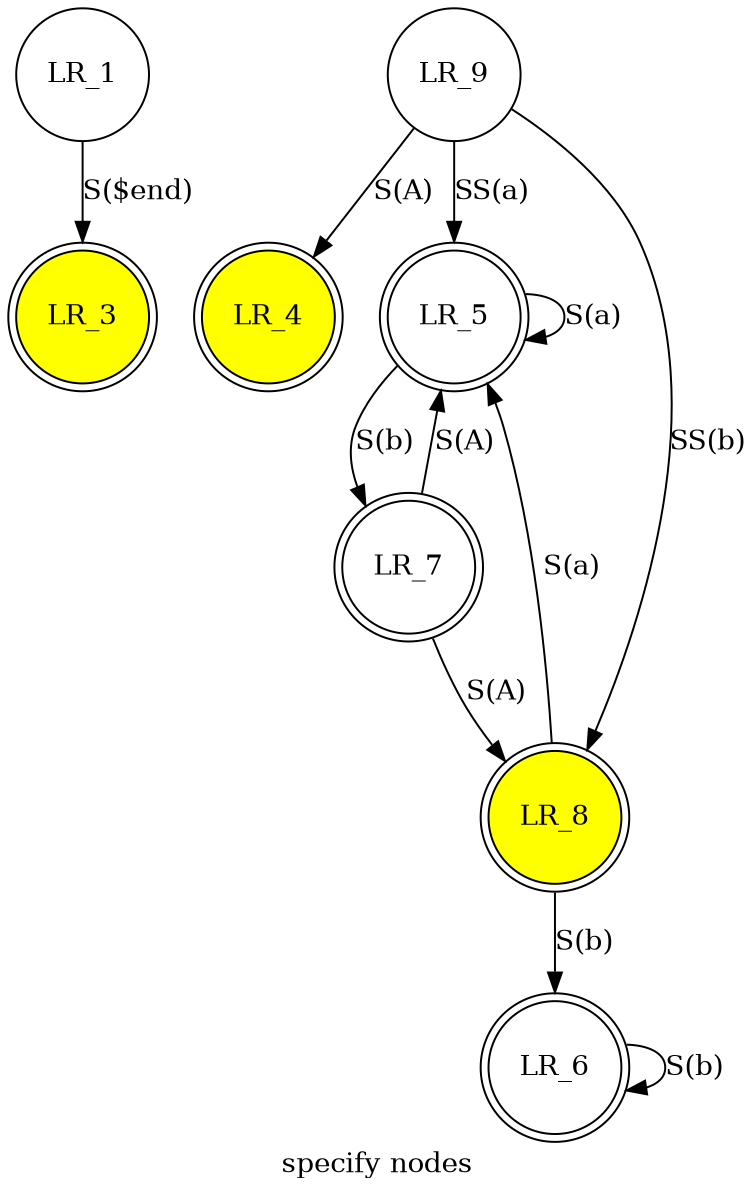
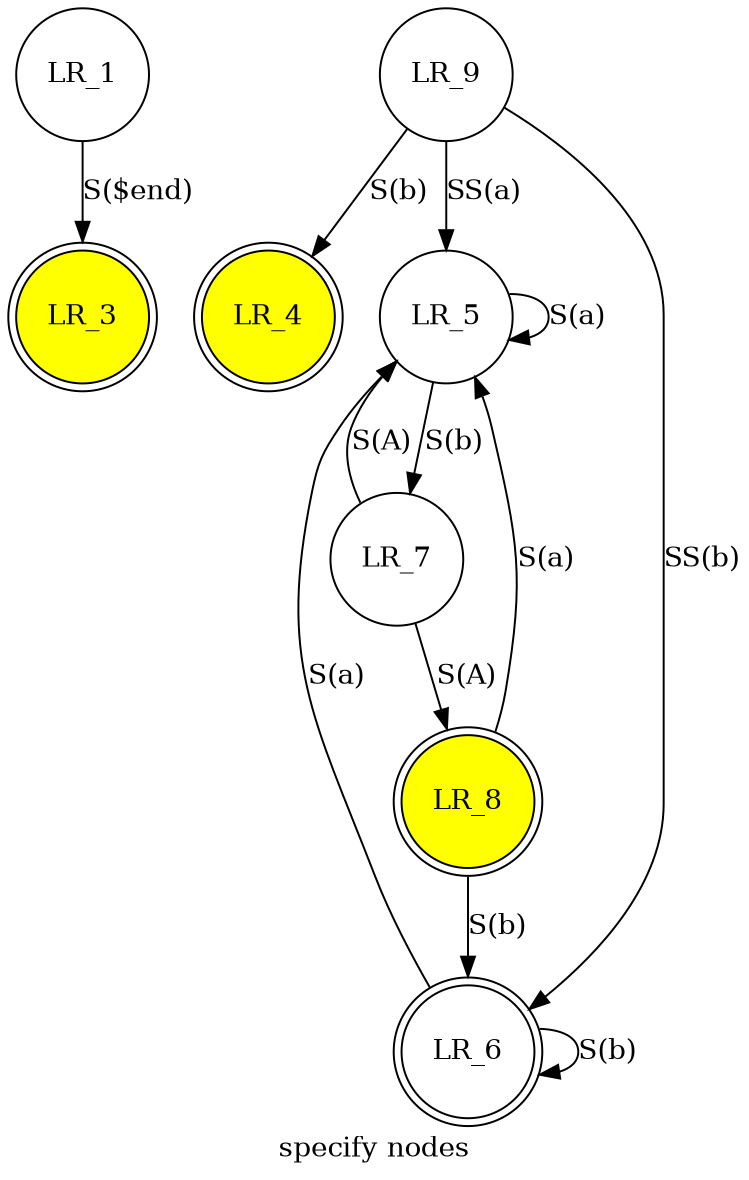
edge "LR_9" -> "LR_4": label "S(A)" -> "S(b)"
node "LR_5": shape doublecircle -> circle
edge "LR_9" -> "LR_8": now "LR_9" -> "LR_6"
node "LR_7": shape doublecircle -> circle
edge "LR_6" -> "LR_5": added, label "S(a)"
